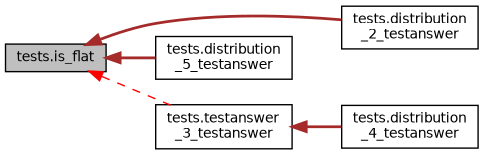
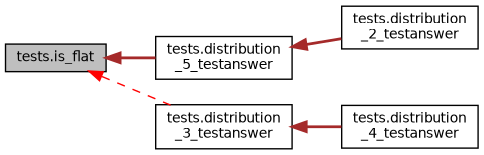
edge "tests.distribution _2_testanswer" -> "tests.is_flat": now "tests.distribution _2_testanswer" -> "tests.distribution _5_testanswer"
node "tests.testanswer _3_testanswer": label "tests.testanswer _3_testanswer" -> "tests.distribution _3_testanswer"
